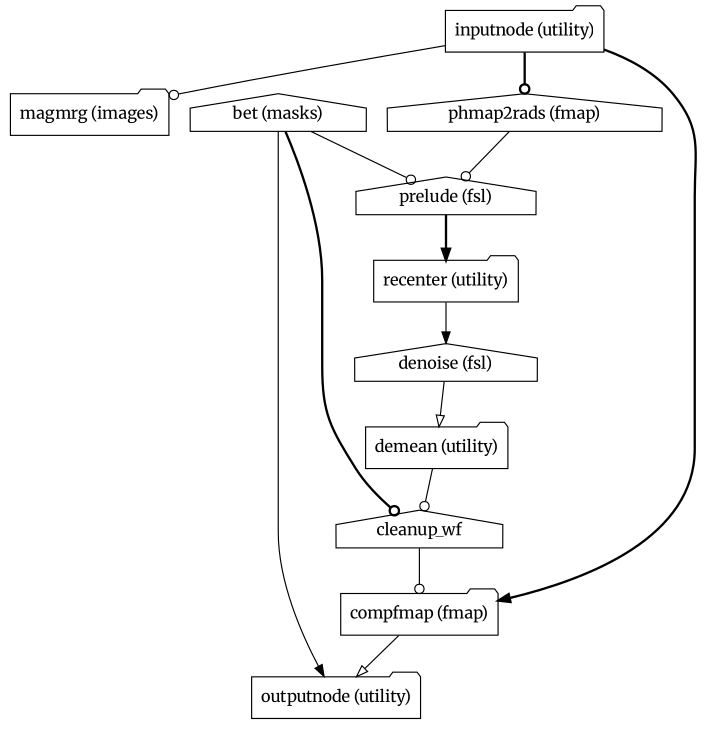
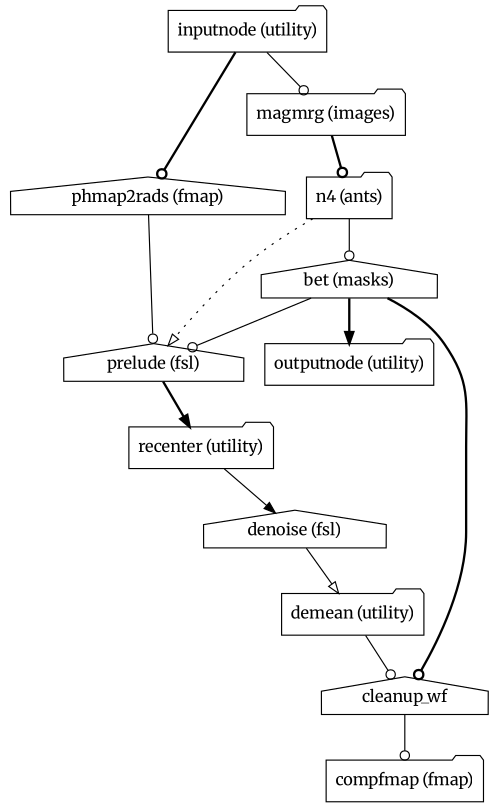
node "n4 (ants)": added
edge "inputnode (utility)" -> "compfmap (fmap)": removed
edge "bet (masks)" -> "outputnode (utility)": style solid -> bold
edge "compfmap (fmap)" -> "outputnode (utility)": removed
